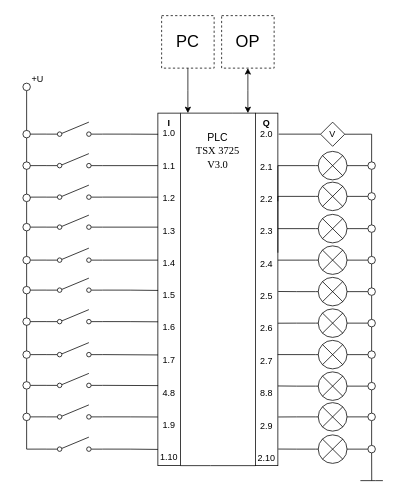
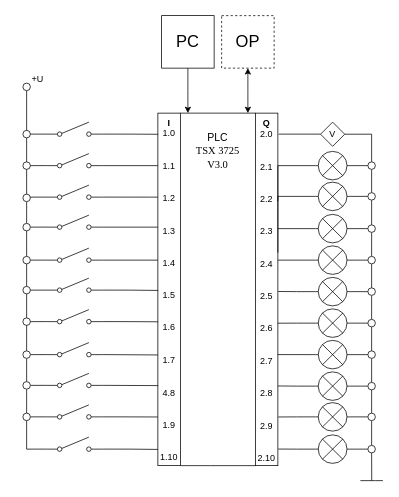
node "PC": style dashed -> solid
node "Q 2.0 2.1 2.2 2.3 2.4 2.5 2.6 2.7 8.8 2.9 2.10": label "Q 2.0 2.1 2.2 2.3 2.4 2.5 2.6 2.7 8.8 2.9 2.10" -> "Q 2.0 2.1 2.2 2.3 2.4 2.5 2.6 2.7 2.8 2.9 2.10"
